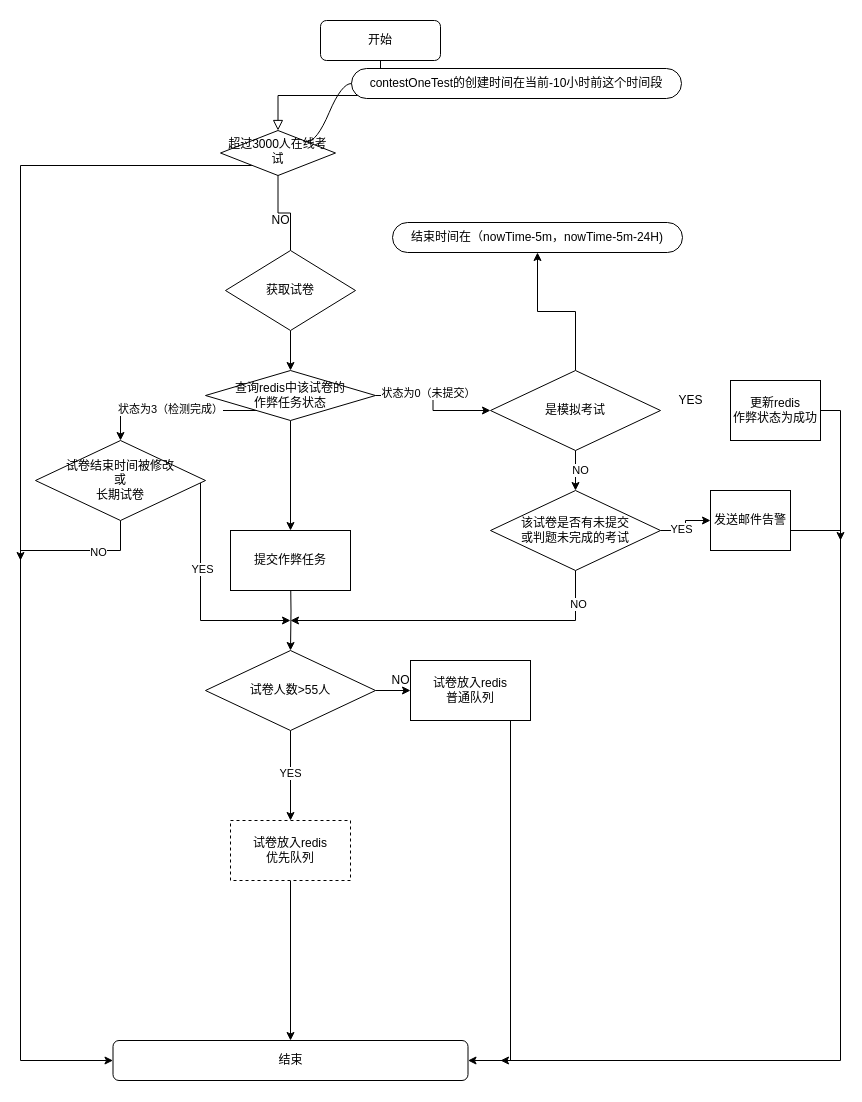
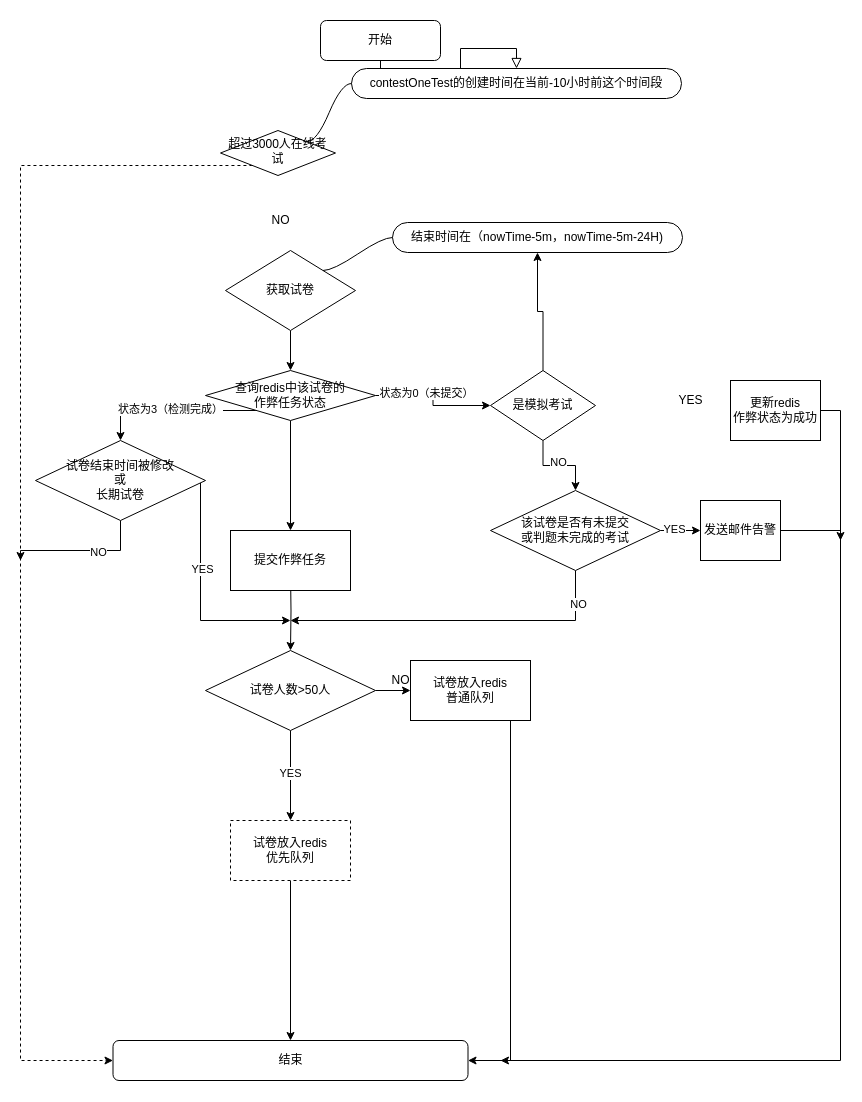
edge "开始" -> "超过3000人在线考试": now "开始" -> "contestOneTest的创建时间在当前-10小时前这个时间段"
edge "超过3000人在线考试" -- "获取试卷": removed
edge "超过3000人在线考试" -> "结束": style solid -> dashed
edge "结束时间在（nowTime-5m，nowTime-5m-24H)" -- "获取试卷": added
node "是模拟考试": size 170x80 -> 105x70
node "发送邮件告警": moved (751, 521) -> (741, 531)
node "试卷人数>55人": label "试卷人数>55人" -> "试卷人数>50人"
